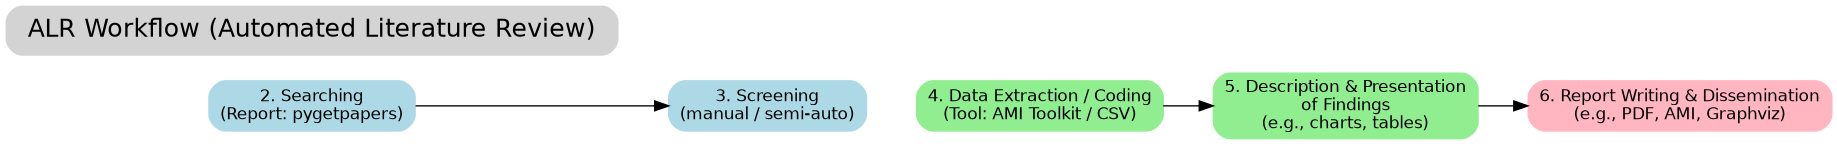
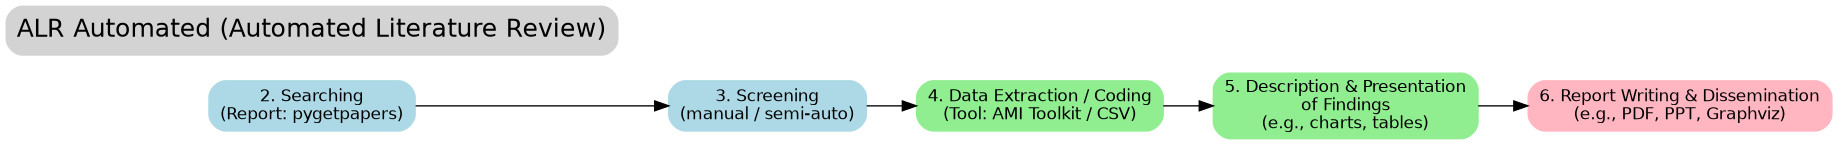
node "ALR Workflow (Automated Literature Review)": label "ALR Workflow (Automated Literature Review)" -> "ALR Automated (Automated Literature Review)"
edge "3. Screening (manual / semi-auto)" -> "4. Data Extraction / Coding (Tool: AMI Toolkit / CSV)": added
node "6. Report Writing & Dissemination (e.g., PDF, AMI, Graphviz)": label "6. Report Writing & Dissemination (e.g., PDF, AMI, Graphviz)" -> "6. Report Writing & Dissemination (e.g., PDF, PPT, Graphviz)"
